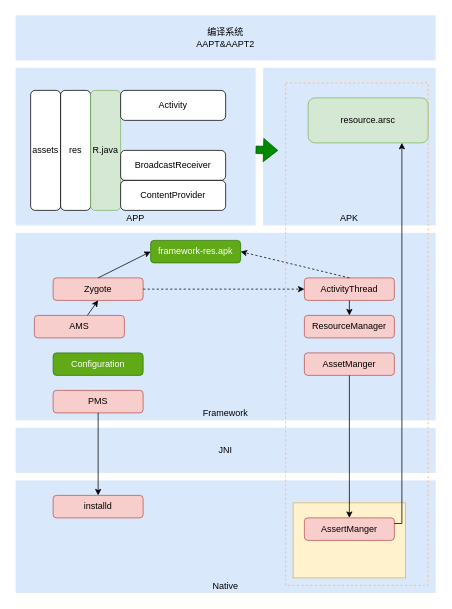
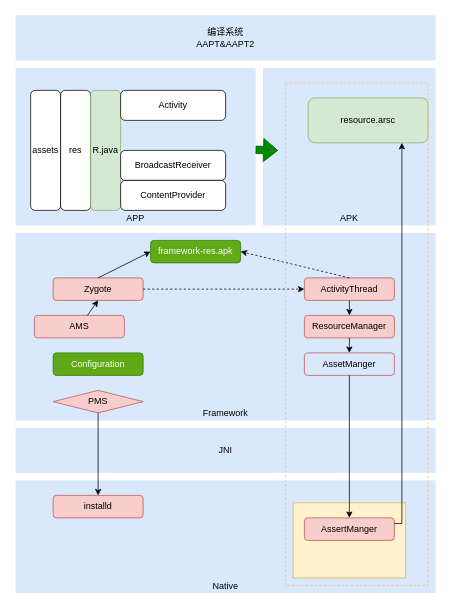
edge "ResourceManager" -> "AssetManger": added
node "AssetManger": fillcolor #f8cecc -> #dae8fc
node "PMS": shape rounded rectangle -> diamond
